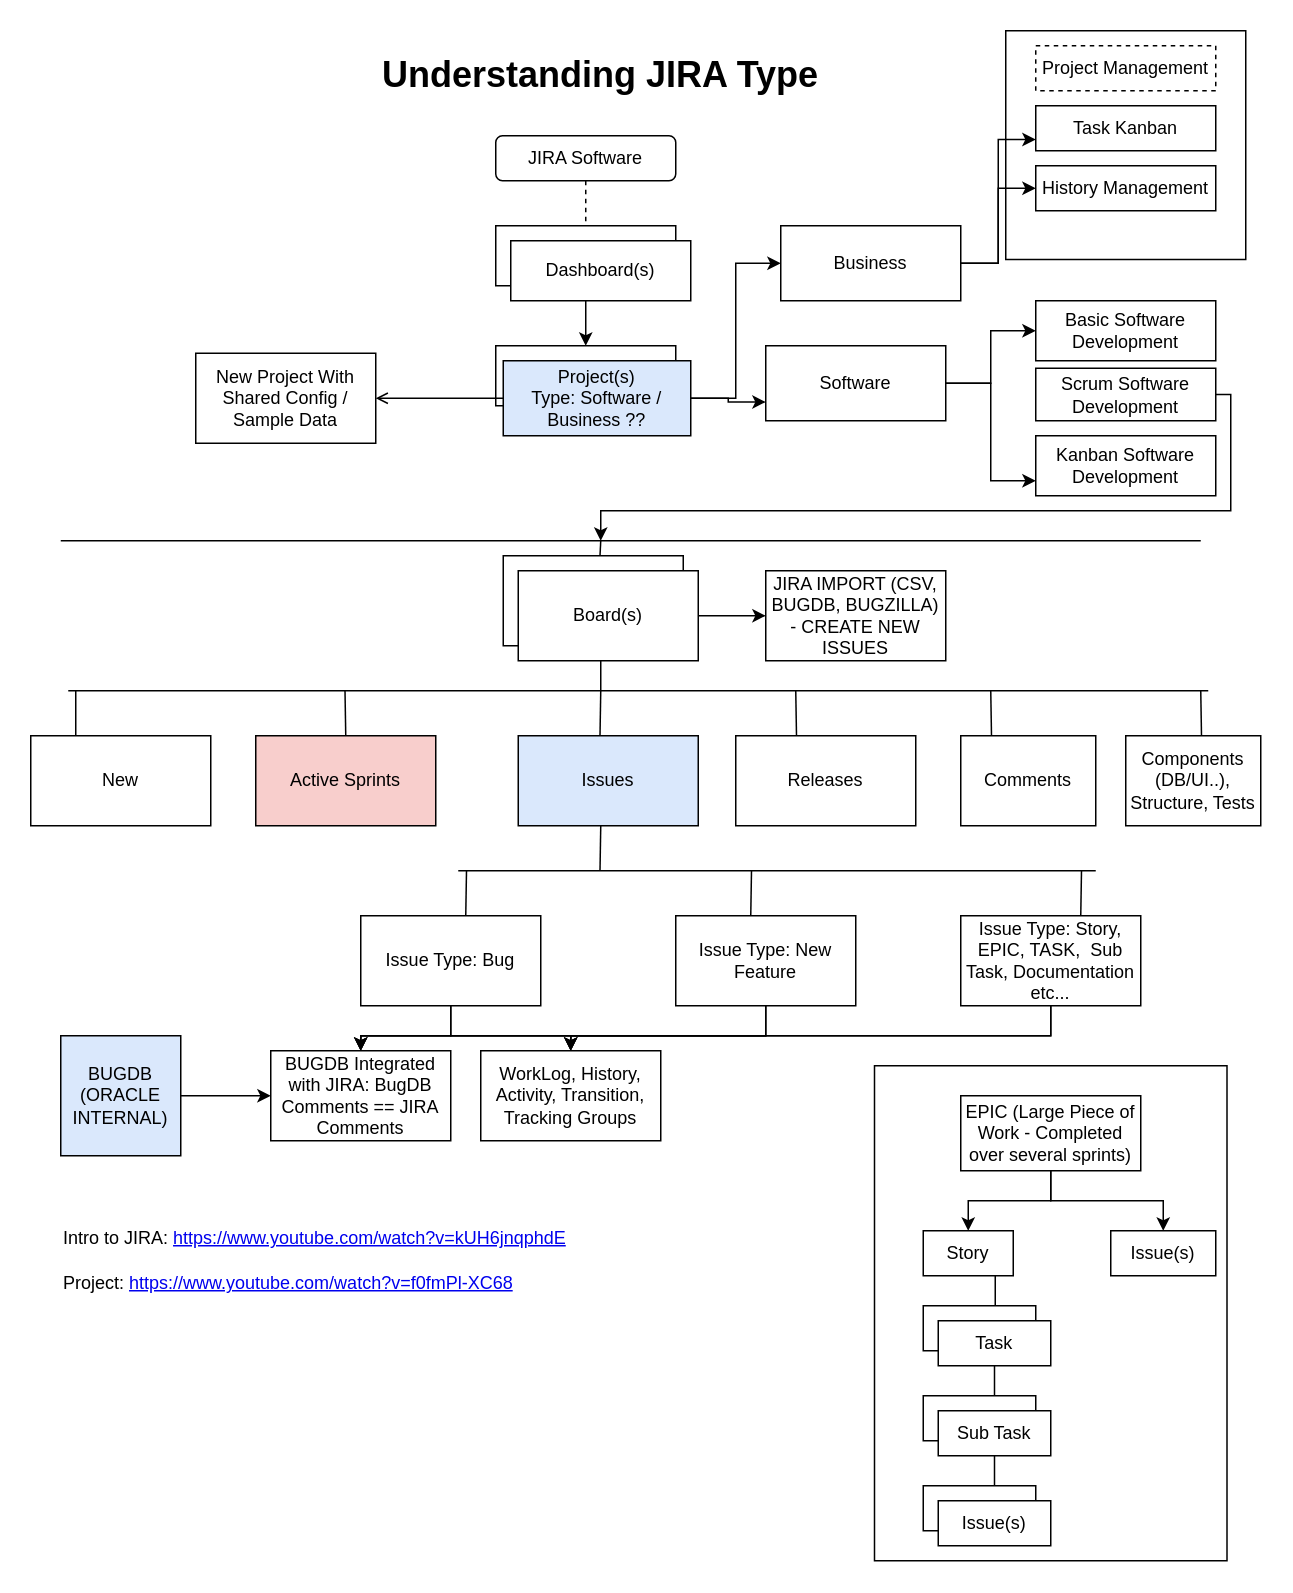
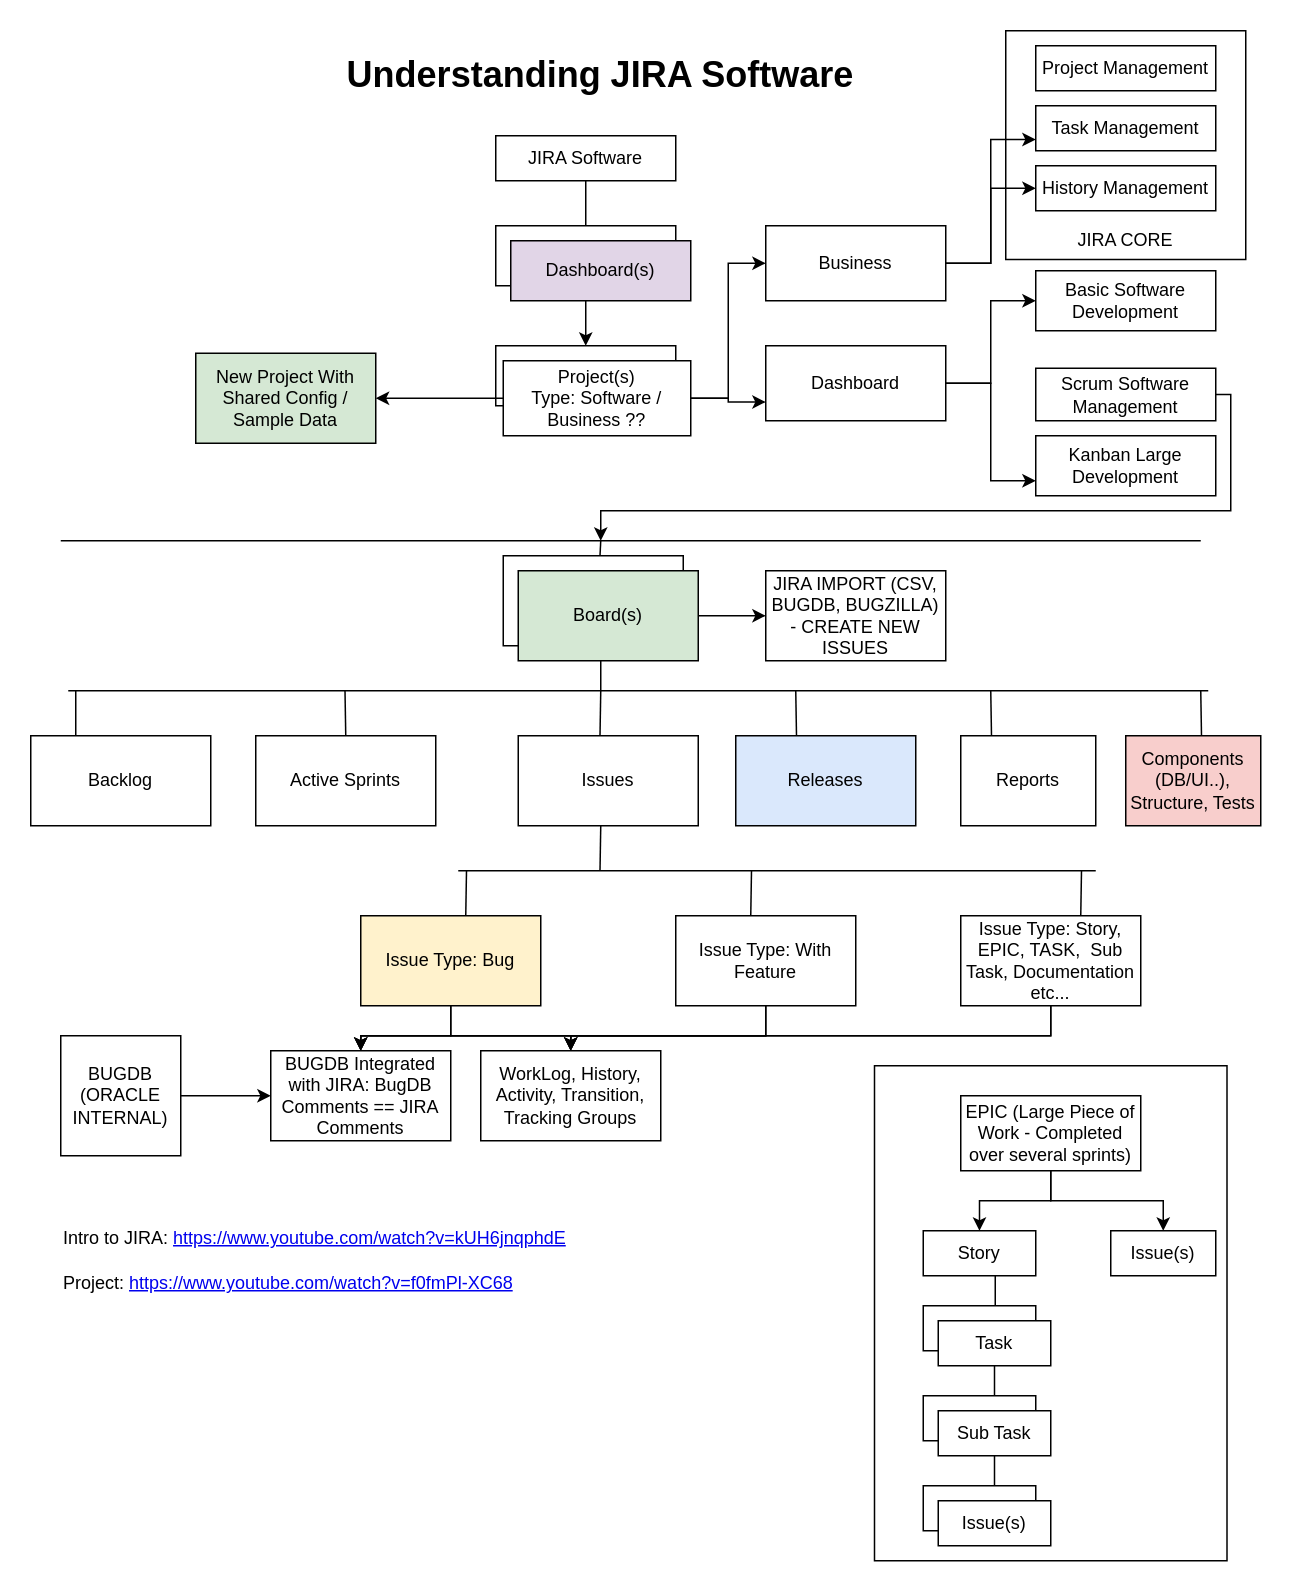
node "Project Management": style dashed -> solid
node "Understanding JIRA Type": label "Understanding JIRA Type" -> "Understanding JIRA Software"
node "Task Kanban": label "Task Kanban" -> "Task Management"
node "JIRA Software": shape rounded rectangle -> rectangle
edge "JIRA Software" -> "Dashboard(s)": style dashed -> solid
node "JIRA CORE": added
node "Business": moved (871, 263) -> (856, 263)
node "Dashboard(s)": fillcolor #ffffff -> #e1d5e7
node "Basic Software Development": moved (1126, 331) -> (1126, 301)
node "Software": label "Software" -> "Dashboard"
node "Scrum Software Development": label "Scrum Software Development" -> "Scrum Software Management"
node "New Project With Shared Config / Sample Data": fillcolor #ffffff -> #d5e8d4
edge "Project(s) Type: Software / Business ??" -> "New Project With Shared Config / Sample Data": arrowhead open -> classic
node "Project(s) Type: Software / Business ??": fillcolor #dae8fc -> #ffffff
node "Kanban Software Development": label "Kanban Software Development" -> "Kanban Large Development"
node "Board(s)": fillcolor #ffffff -> #d5e8d4
node "New": label "New" -> "Backlog"
node "Active Sprints": fillcolor #f8cecc -> #ffffff
node "Issues": fillcolor #dae8fc -> #ffffff
node "Releases": fillcolor #ffffff -> #dae8fc
node "Comments": label "Comments" -> "Reports"
node "Components (DB/UI..), Structure, Tests": fillcolor #ffffff -> #f8cecc
node "Issue Type: Bug": fillcolor #ffffff -> #fff2cc
node "Issue Type: New Feature": label "Issue Type: New Feature" -> "Issue Type: With Feature"
node "BUGDB (ORACLE INTERNAL)": fillcolor #dae8fc -> #ffffff
node "Story": size 90x45 -> 113x45
